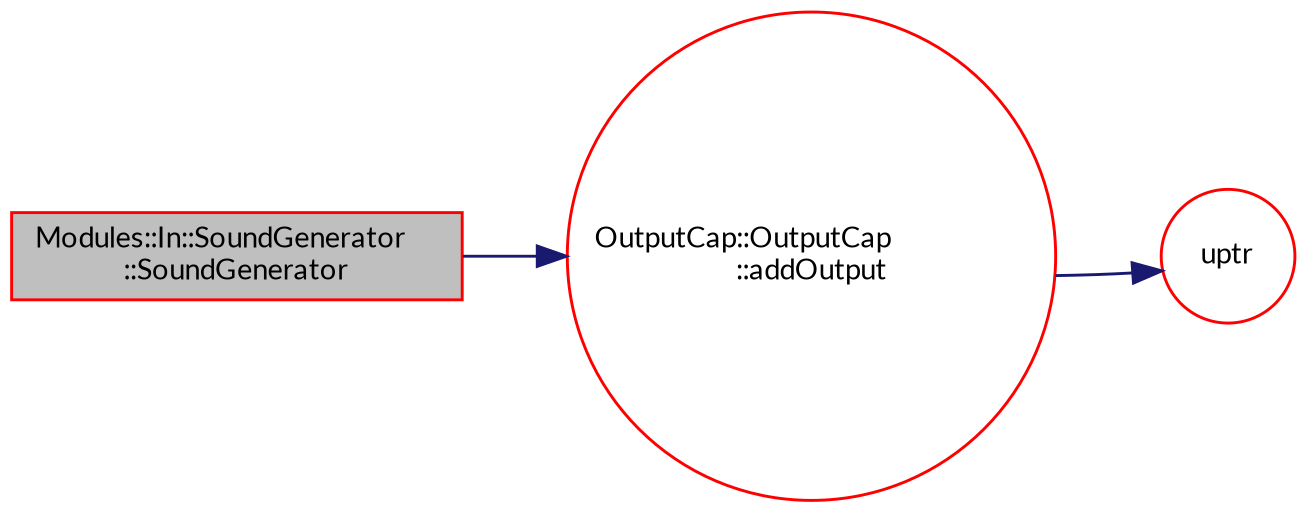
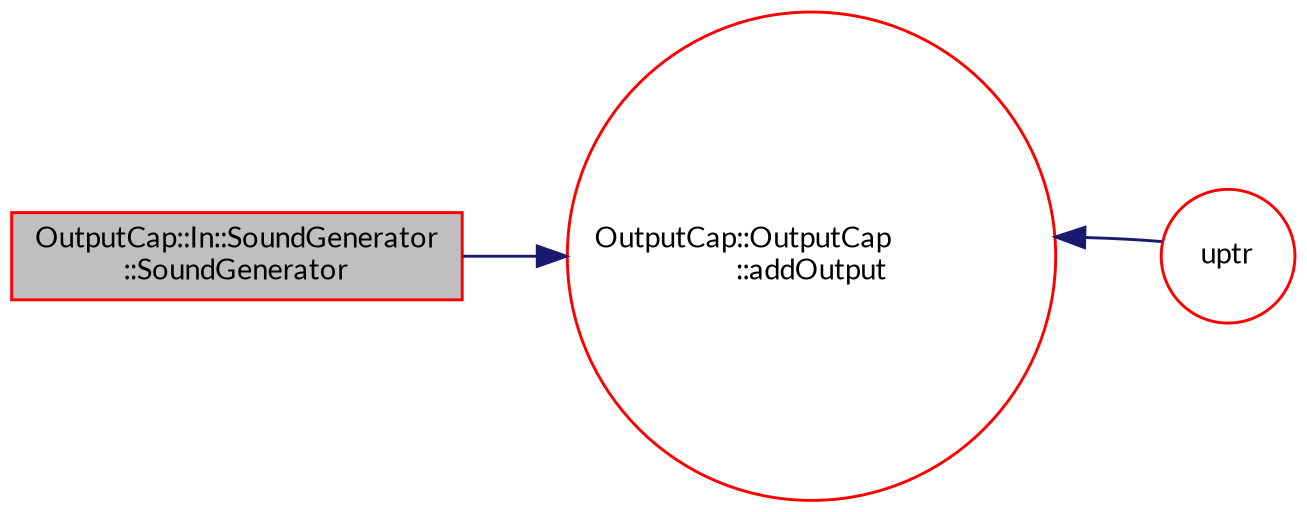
node "Modules::In::SoundGenerator ::SoundGenerator": label "Modules::In::SoundGenerator ::SoundGenerator" -> "OutputCap::In::SoundGenerator ::SoundGenerator"
edge "OutputCap::OutputCap ::addOutput" -> "uptr": reversed
